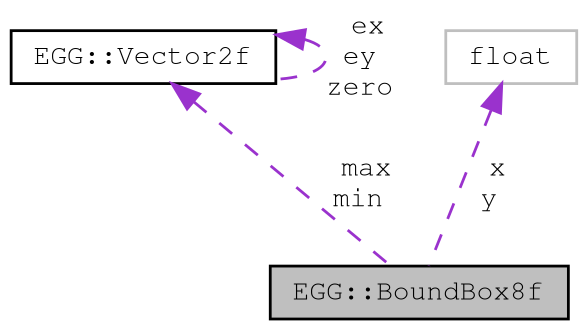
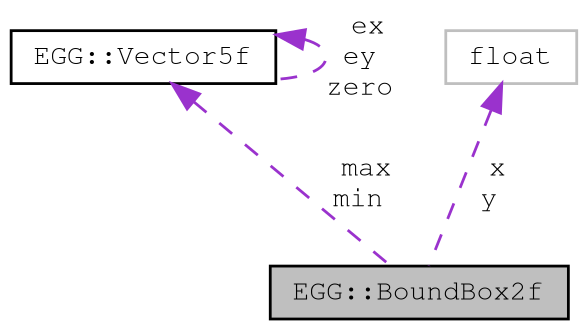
node "EGG::Vector2f": label "EGG::Vector2f" -> "EGG::Vector5f"
node "EGG::BoundBox8f": label "EGG::BoundBox8f" -> "EGG::BoundBox2f"
